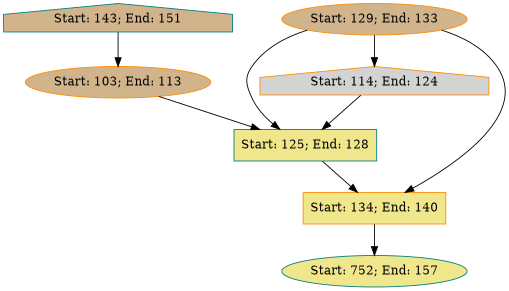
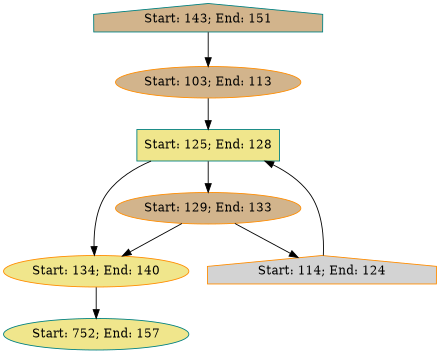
edge "Start: 129; End: 133" -> "Start: 125; End: 128": reversed
node "Start: 134; End: 140": shape box -> ellipse
